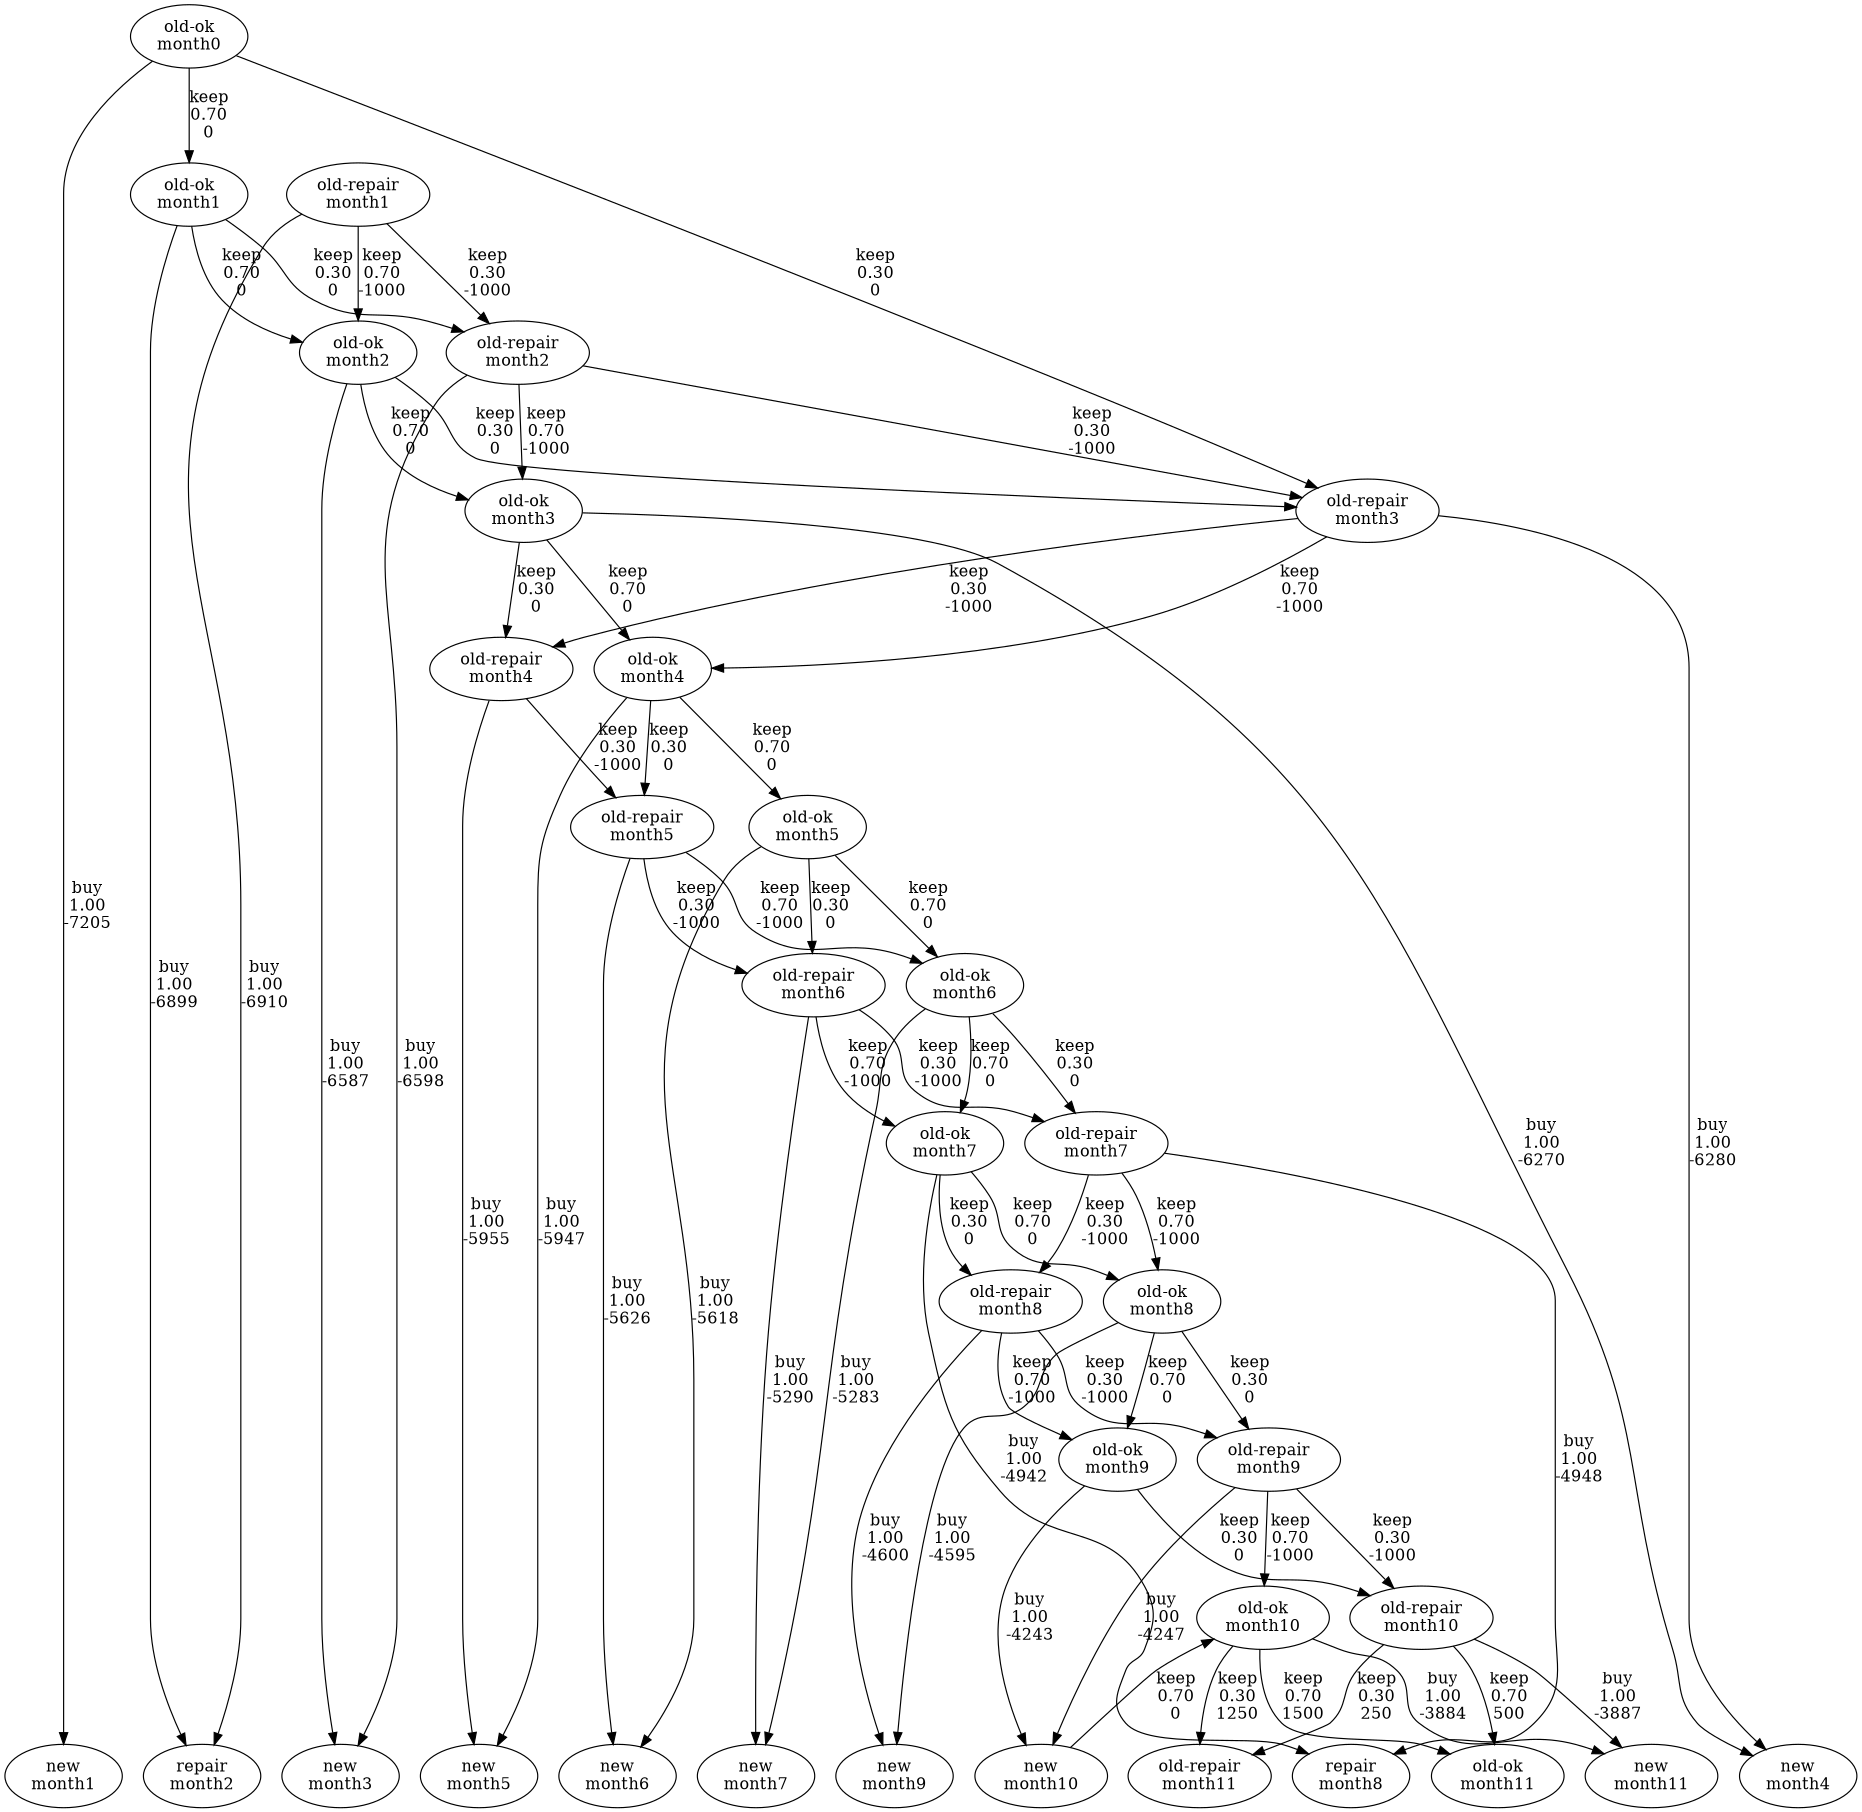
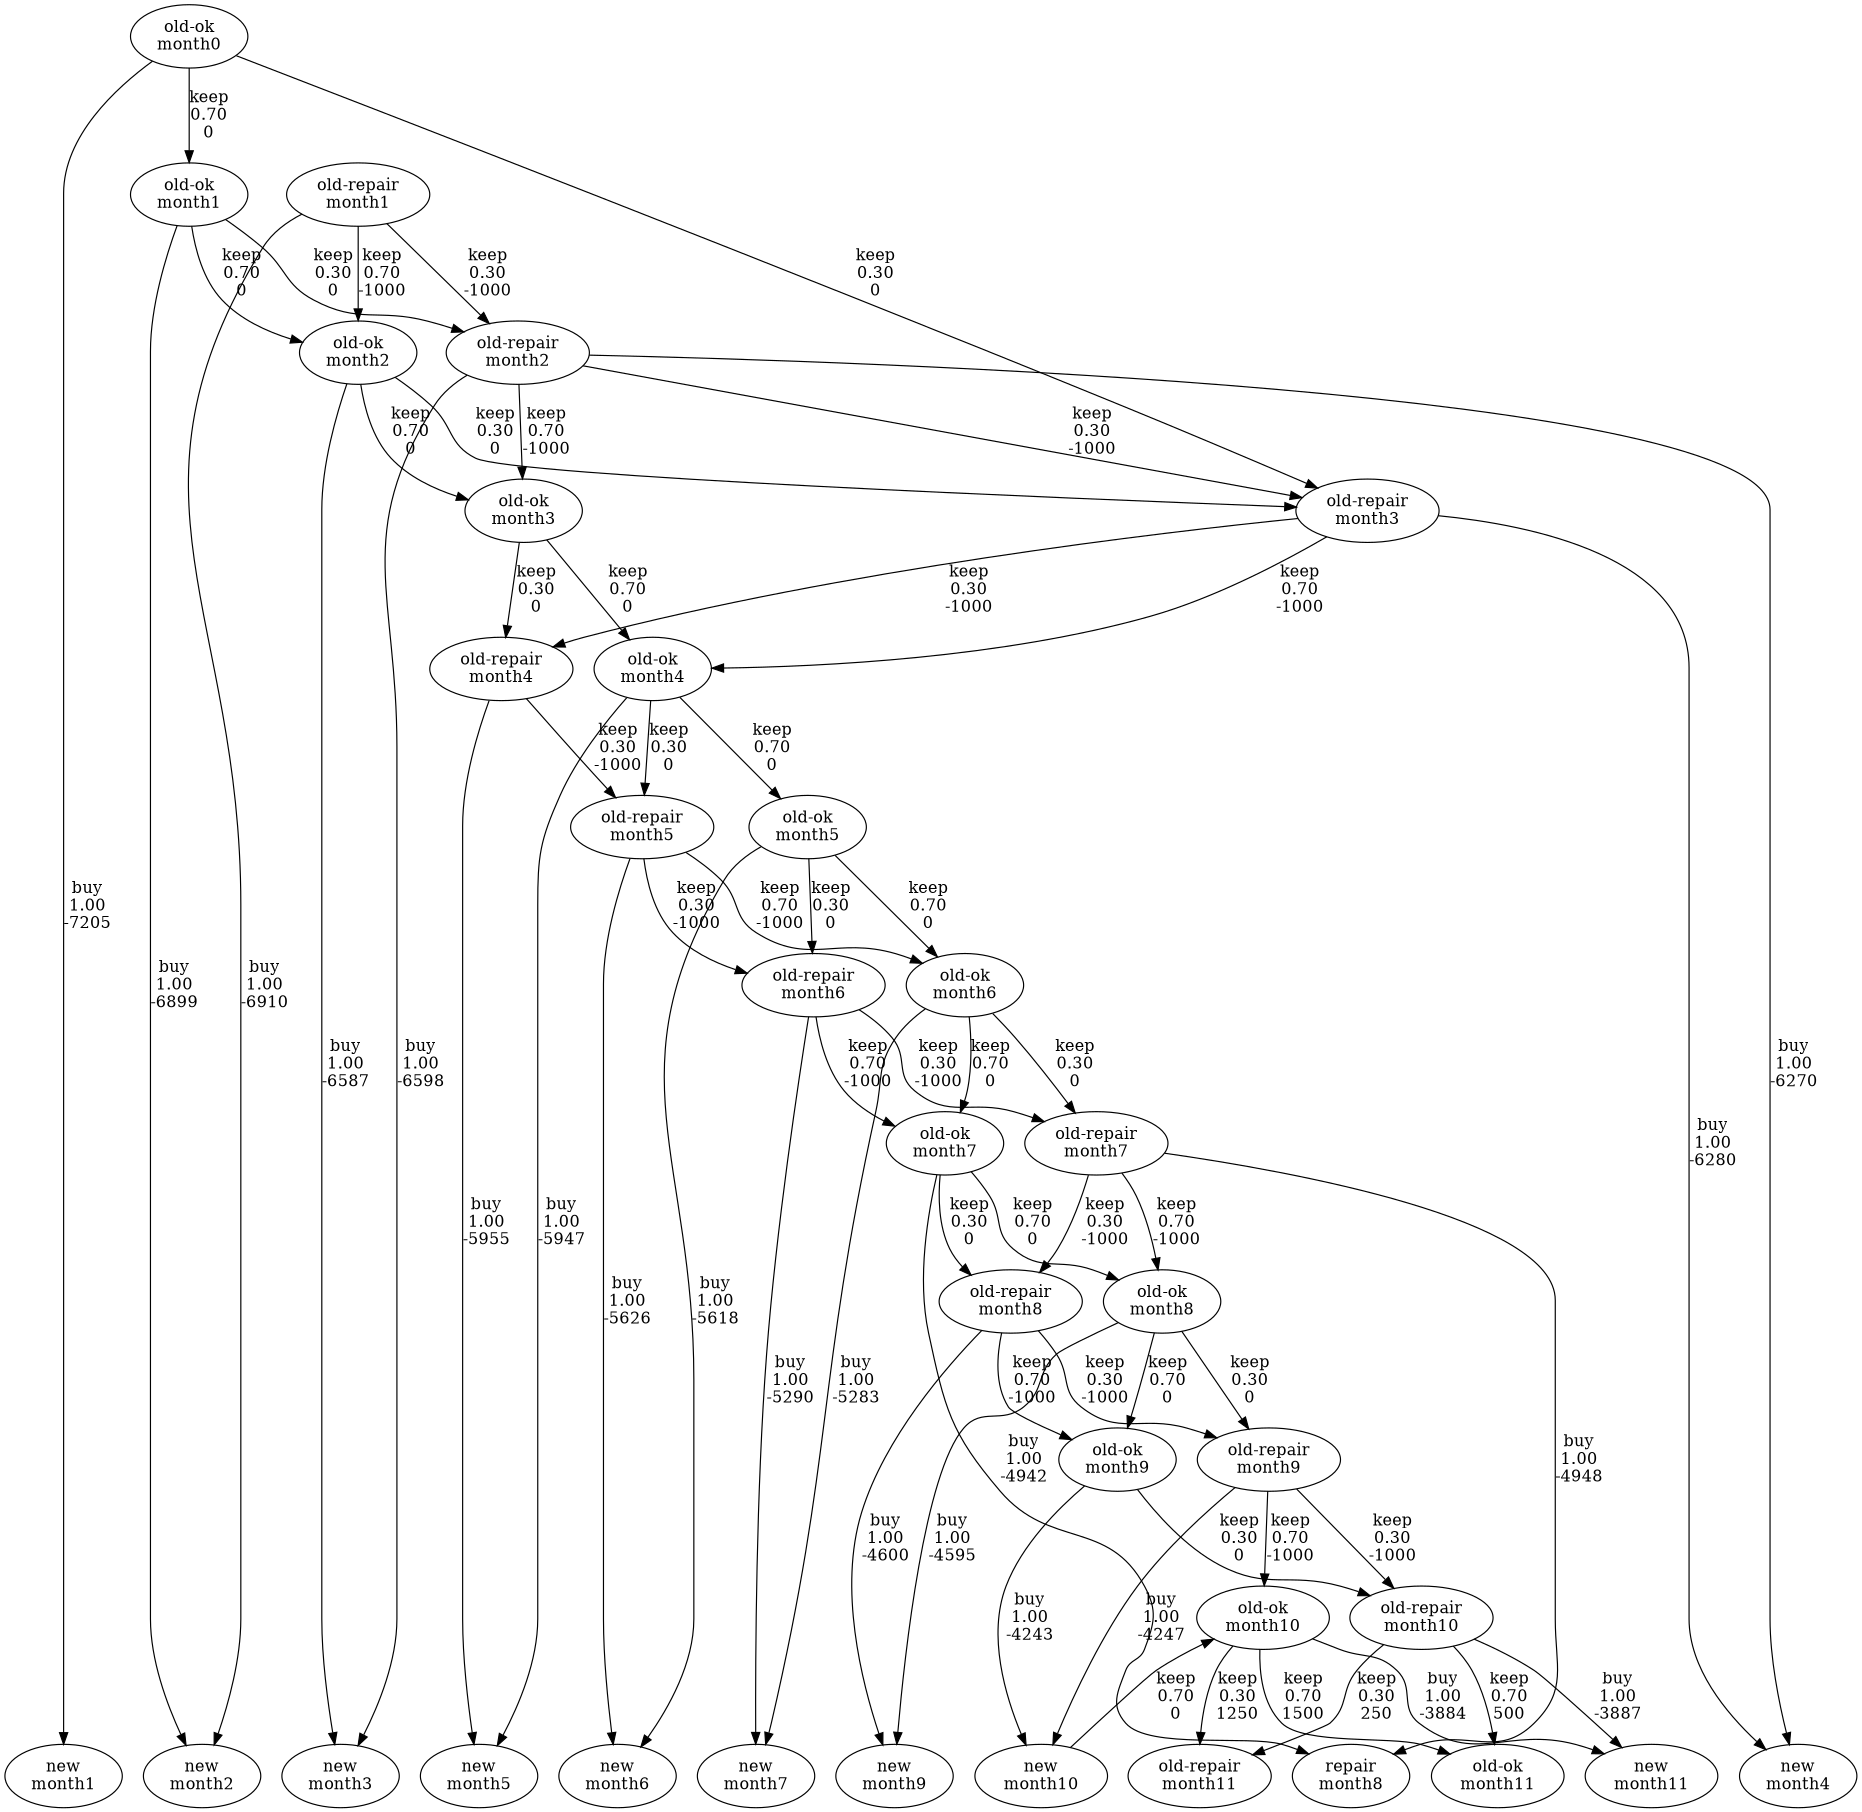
edge "old-ok month3" -> "new month4": now "old-repair month2" -> "new month4"
node "repair month2": label "repair month2" -> "new month2"
